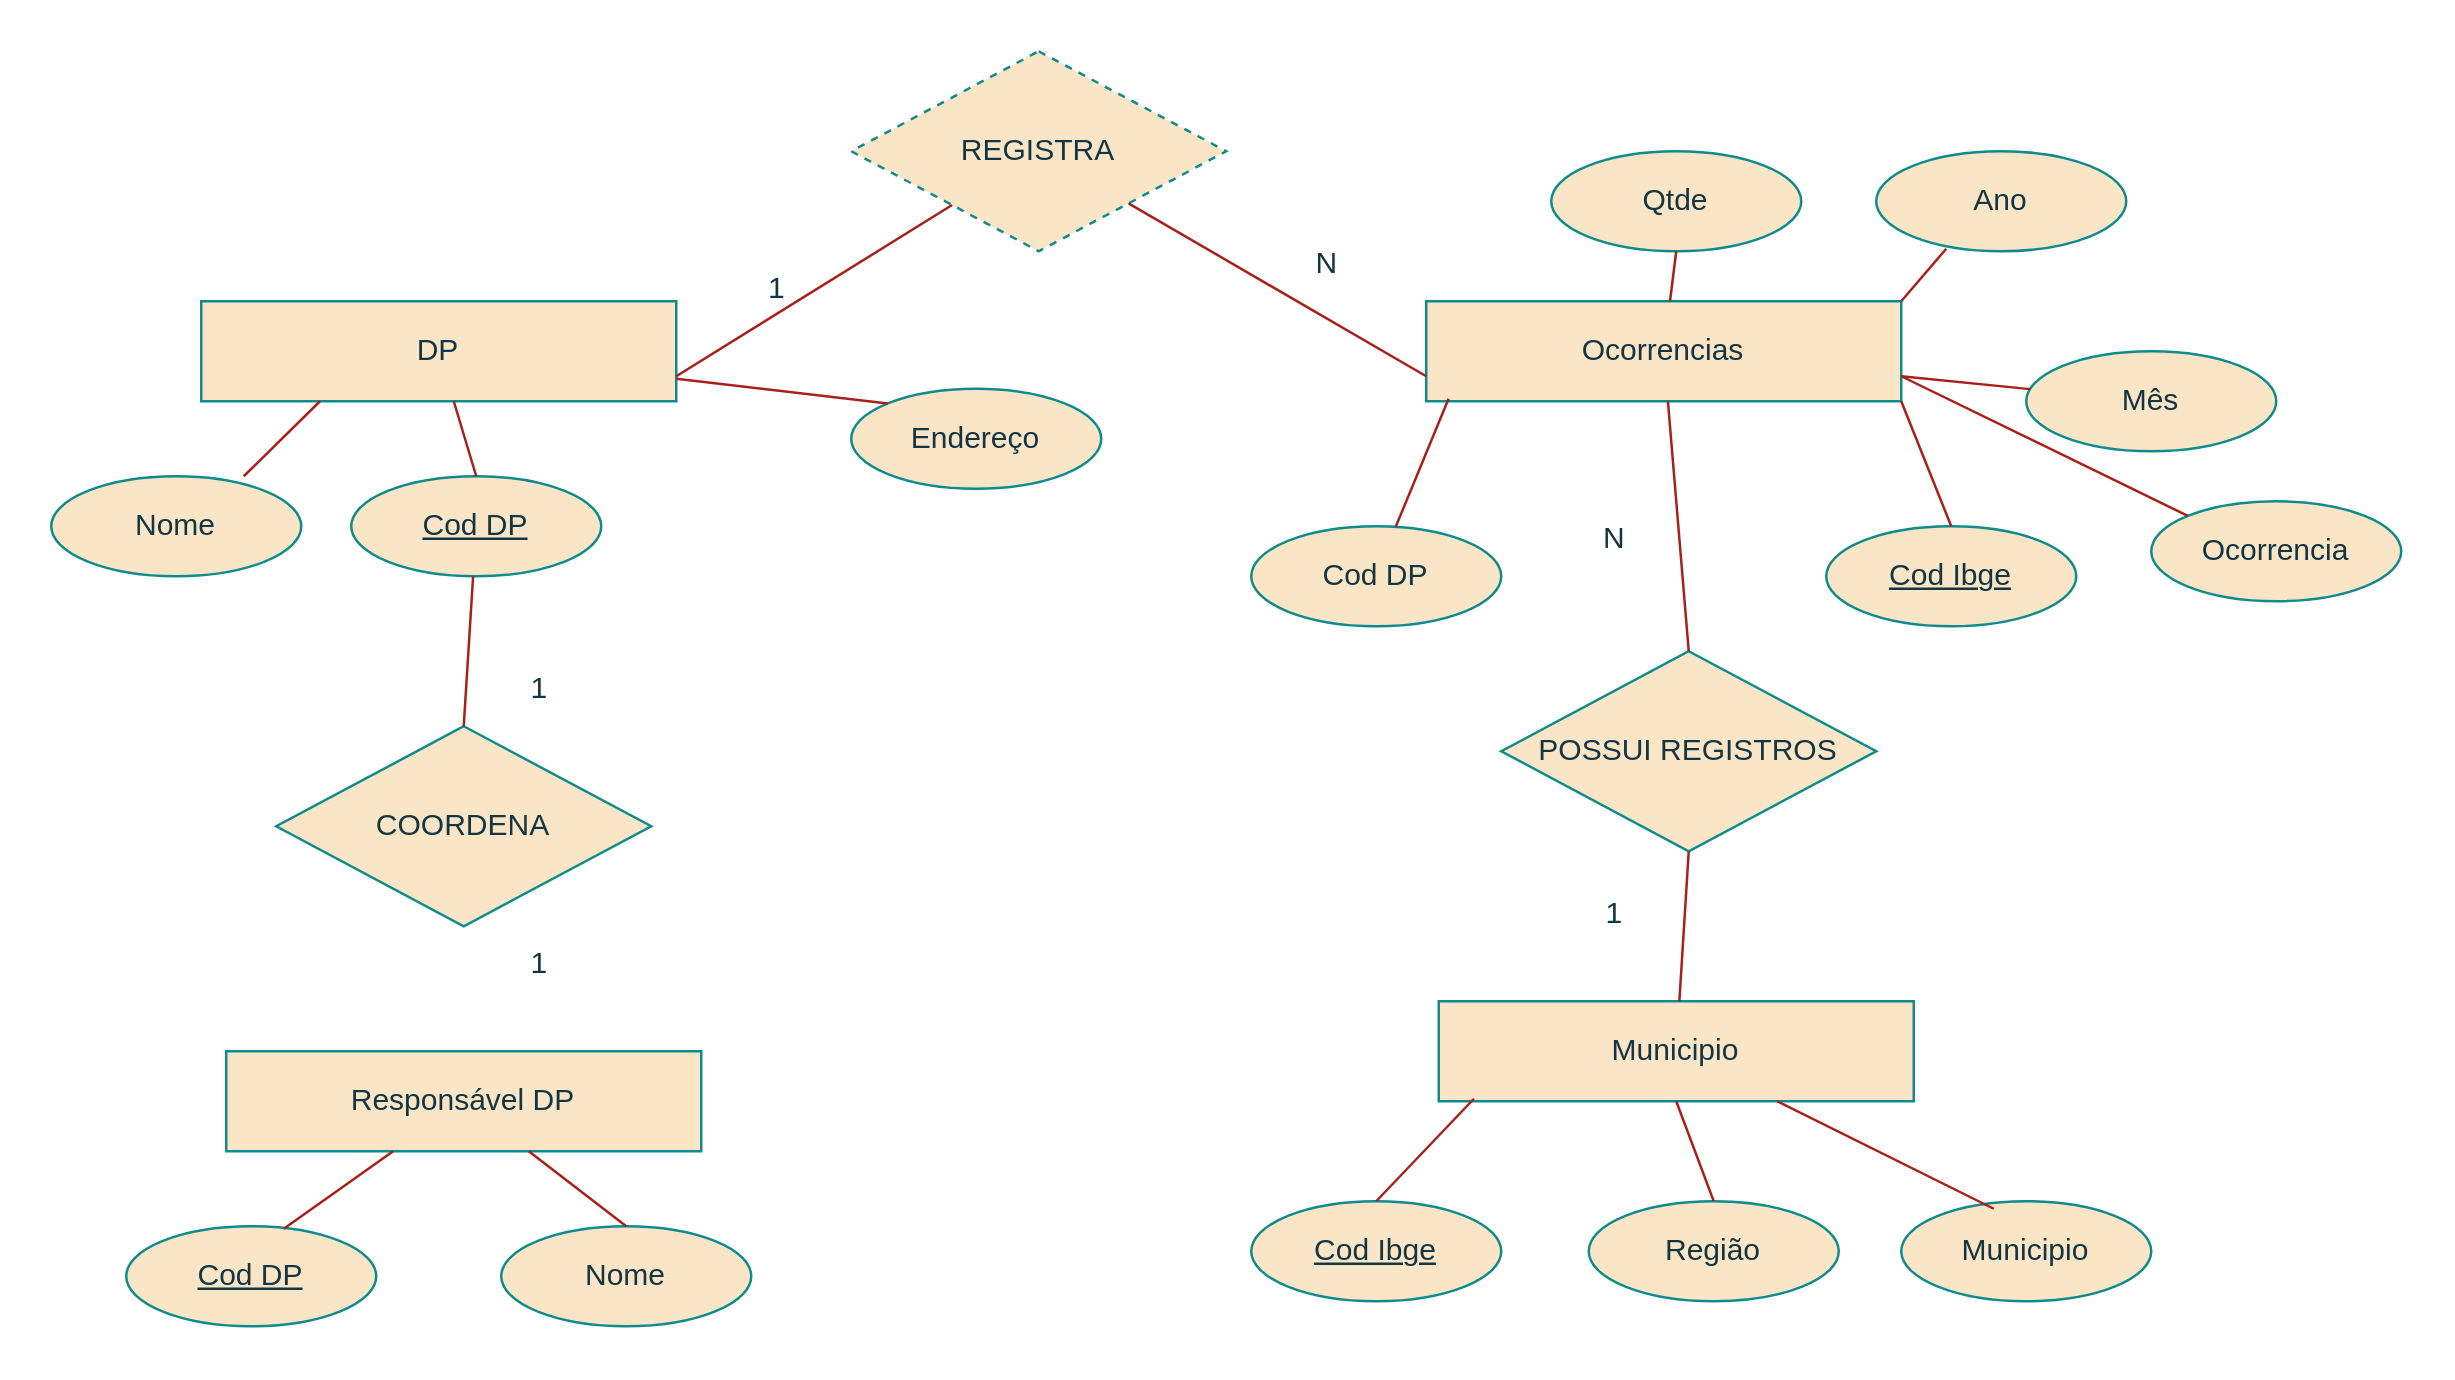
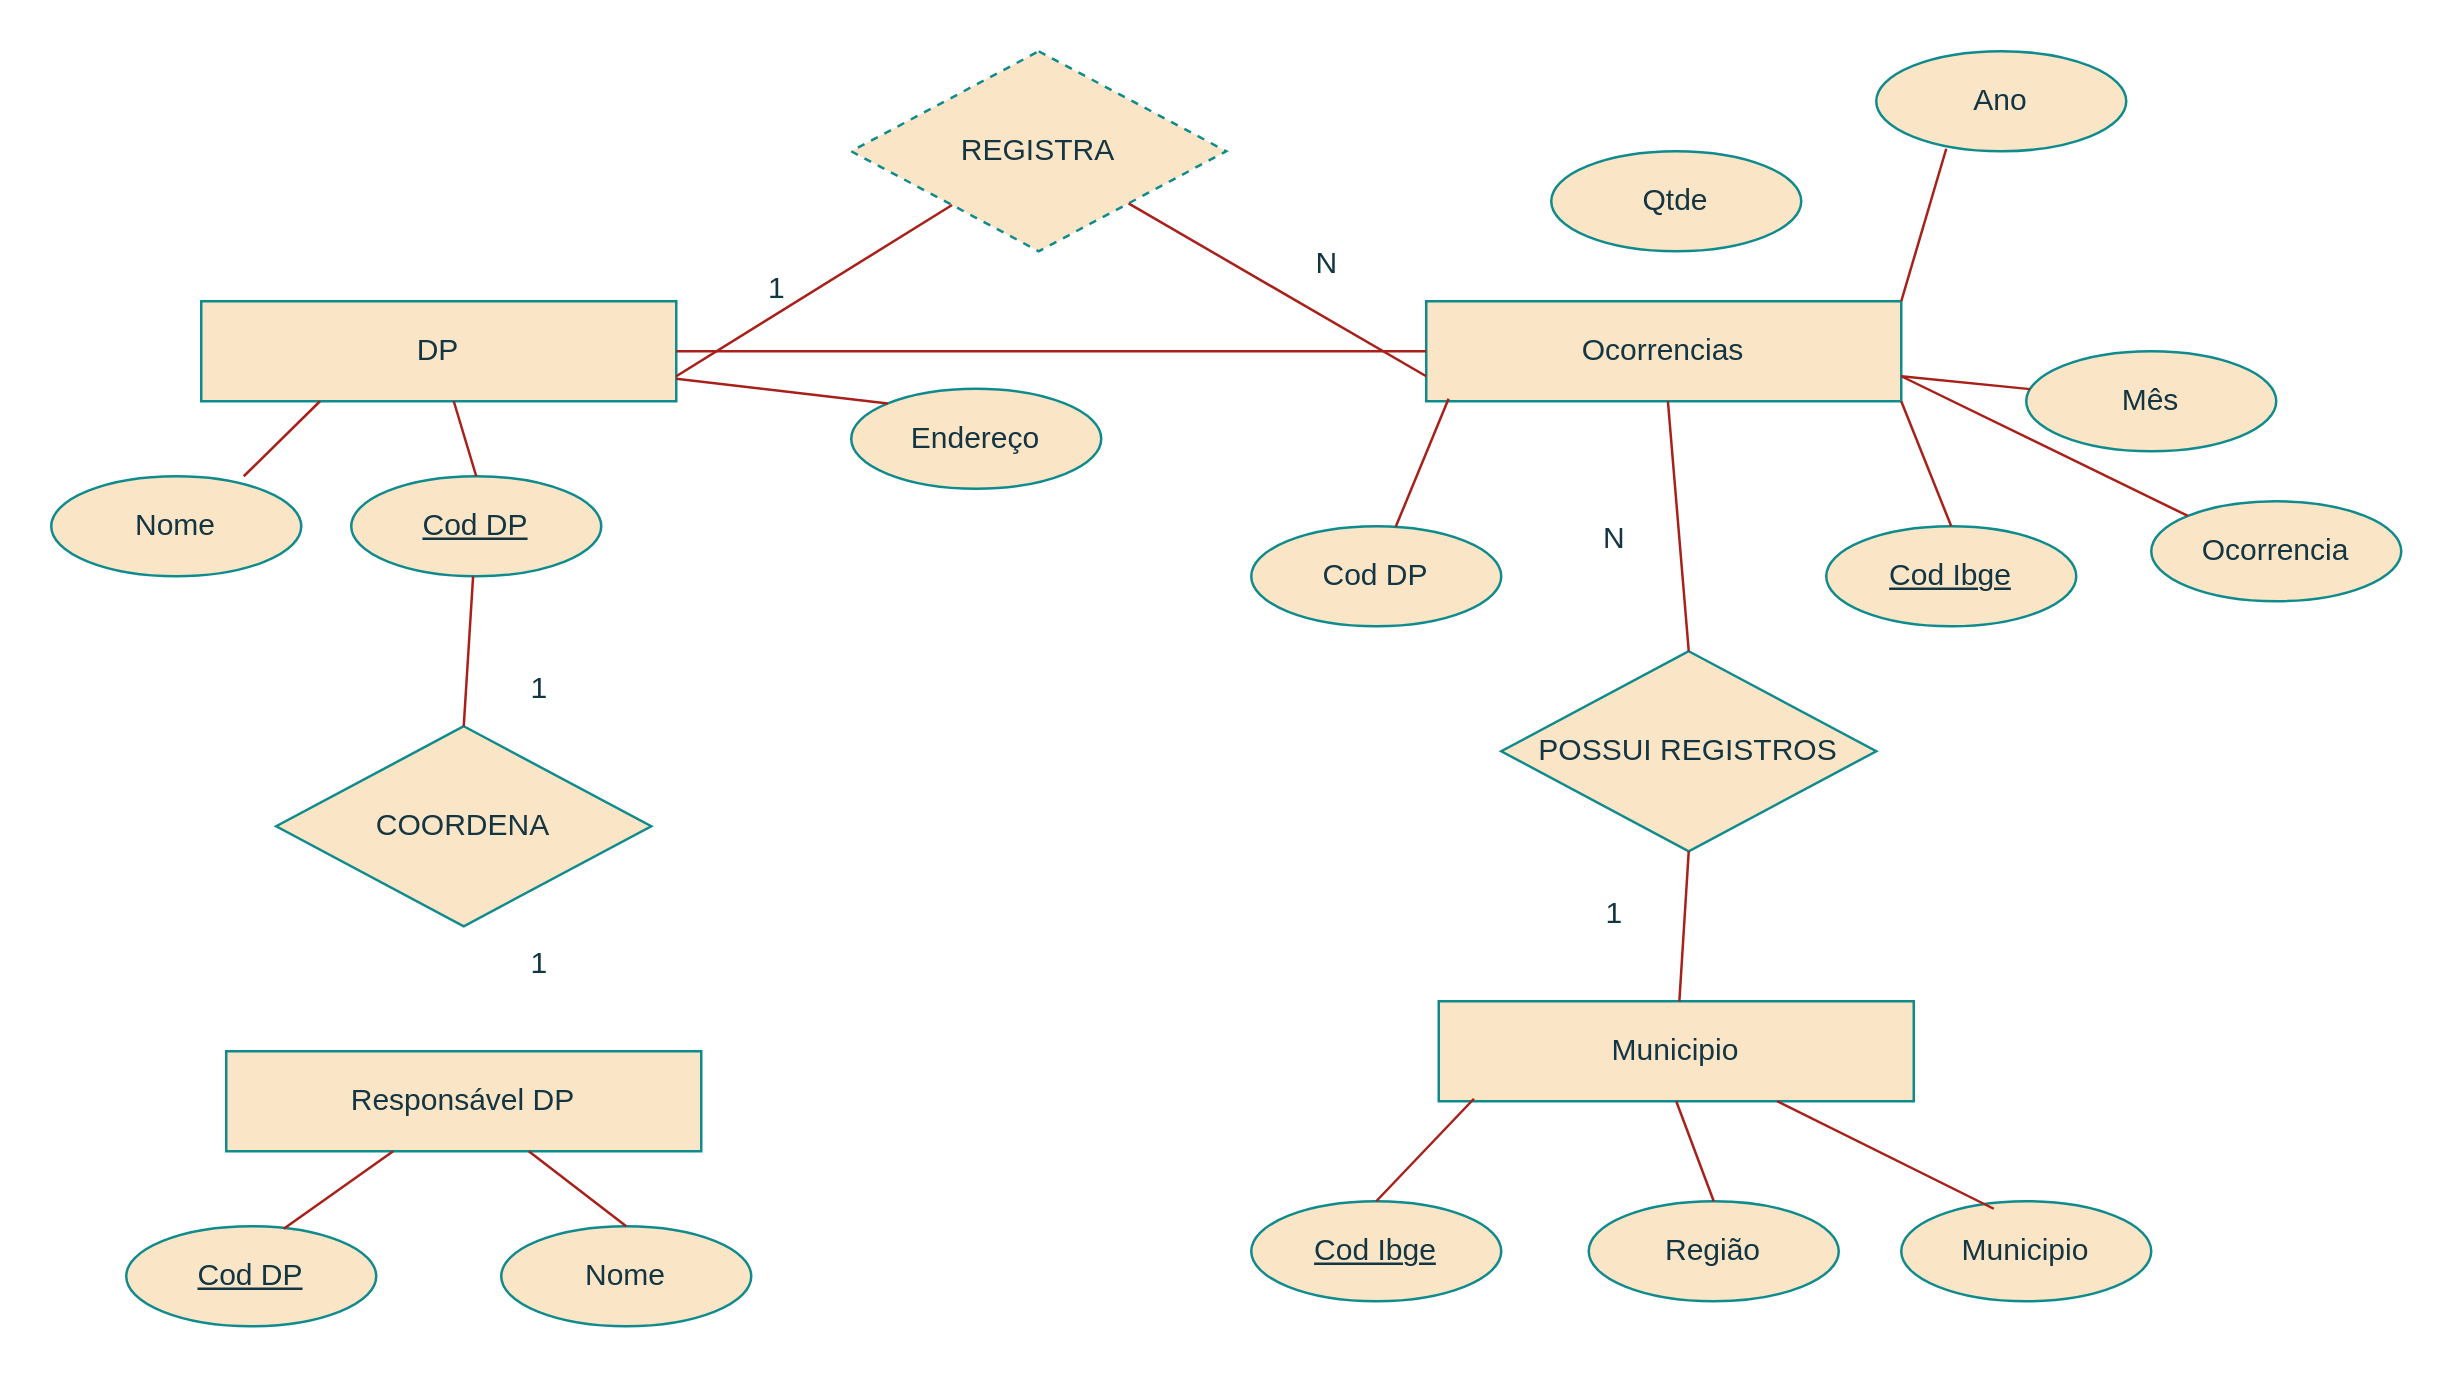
node "Ano": moved (2001, 201) -> (2001, 101)
edge "Qtde" -- "Ocorrencias": now "DP" -- "Ocorrencias"
